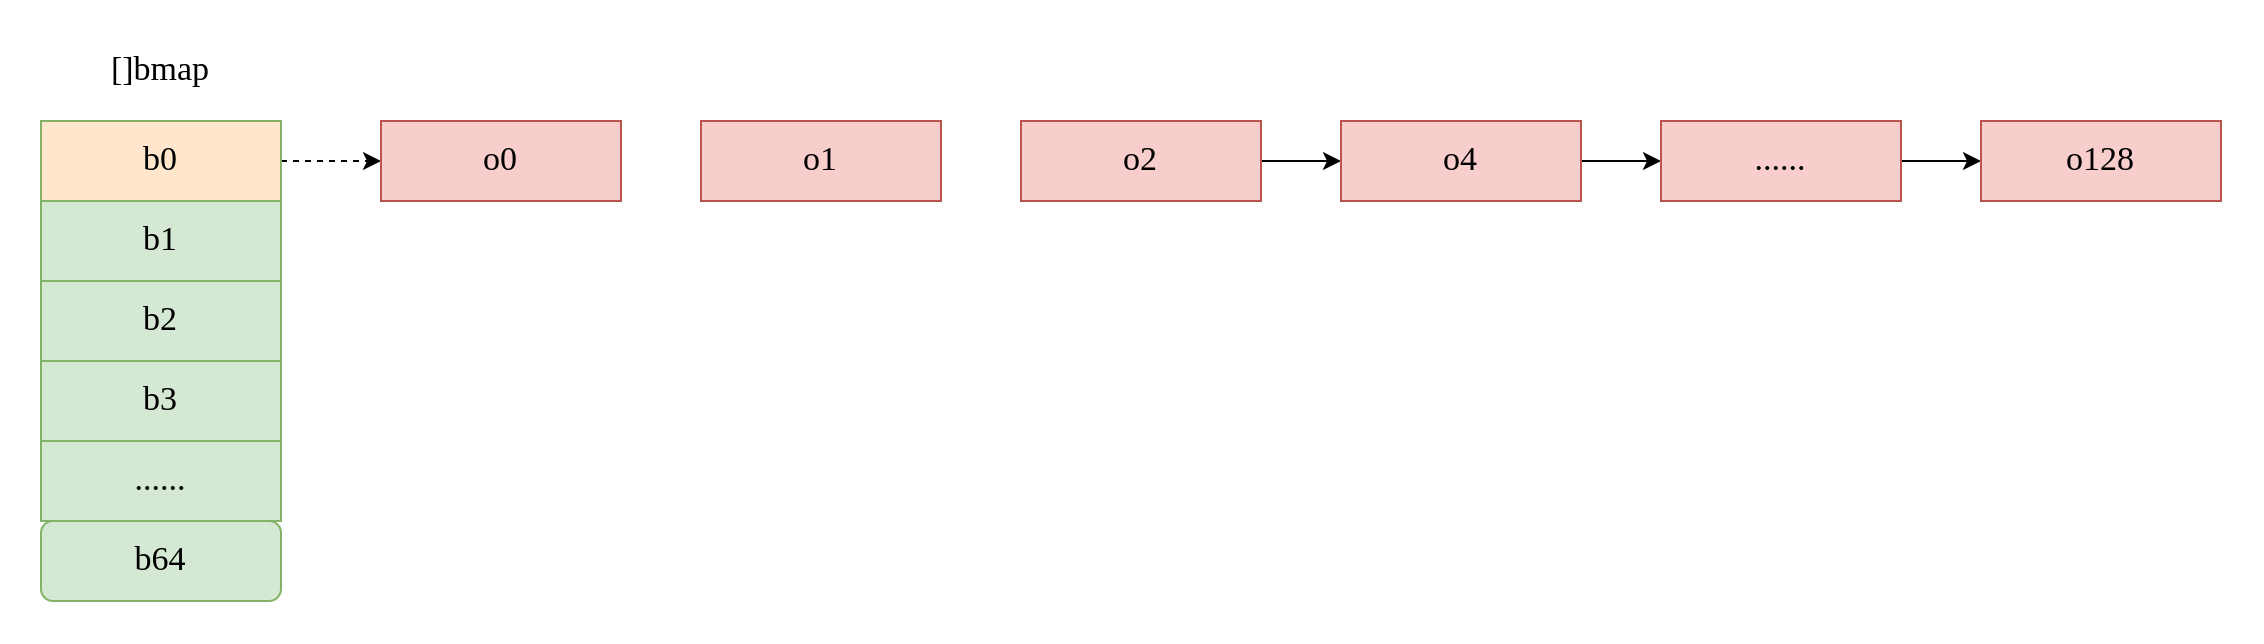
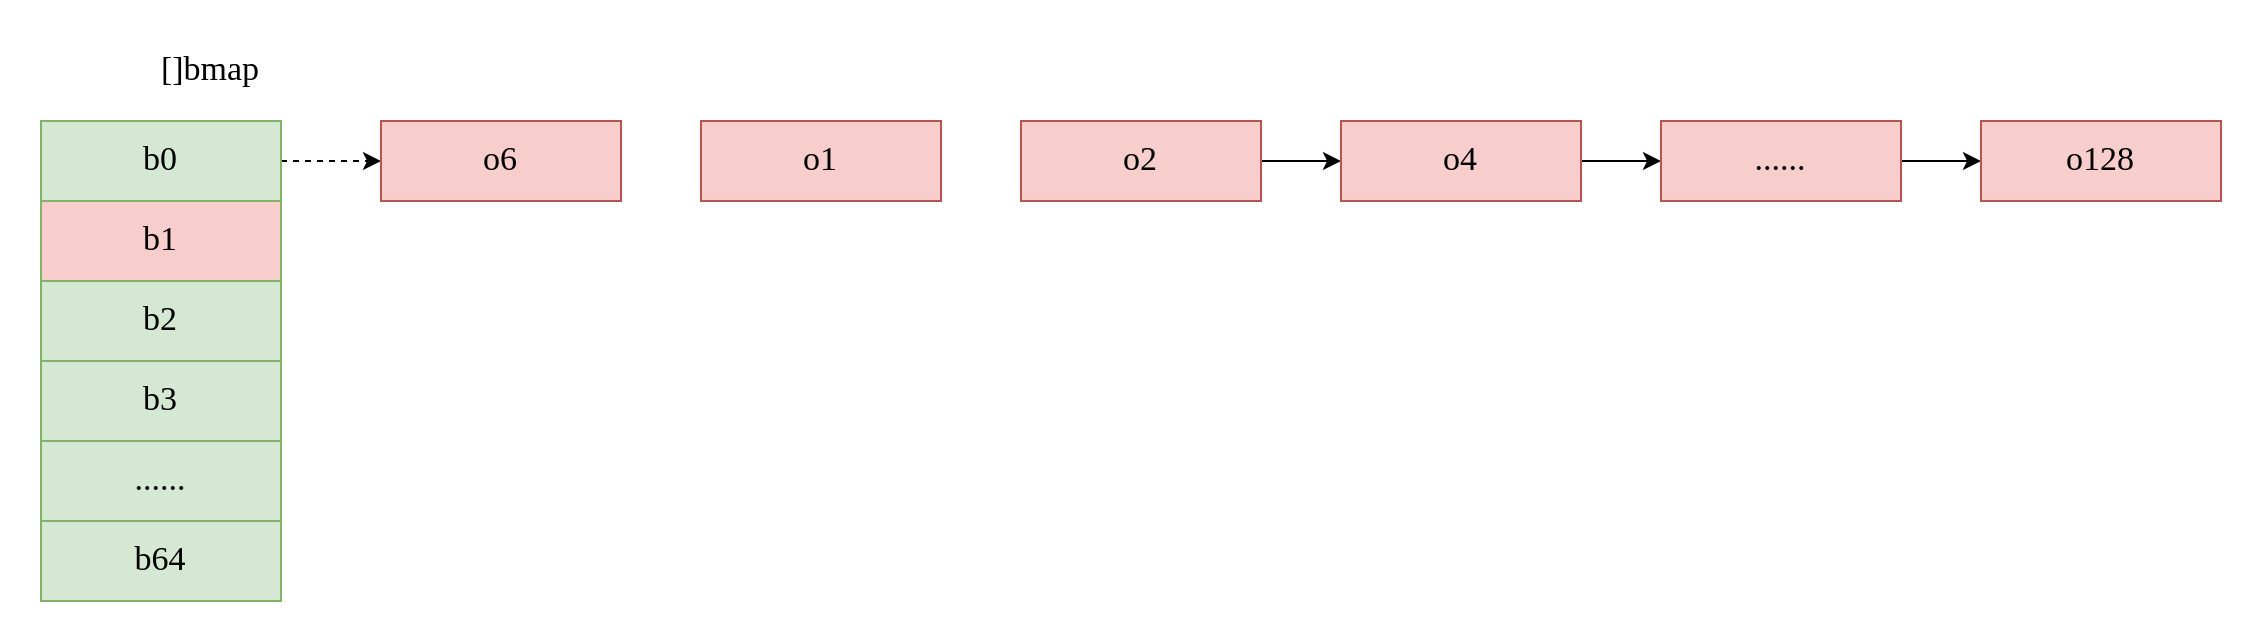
node "[]bmap": moved (161, 71) -> (211, 71)
node "b0": fillcolor #ffe6cc -> #d5e8d4
node "o0": label "o0" -> "o6"
node "b1": fillcolor #d5e8d4 -> #f8cecc
node "b64": shape rounded rectangle -> rectangle
